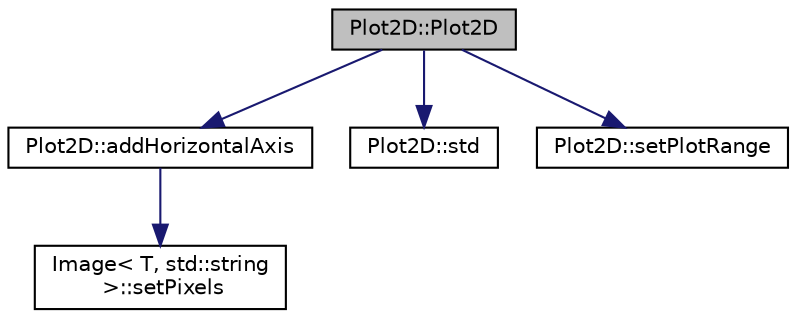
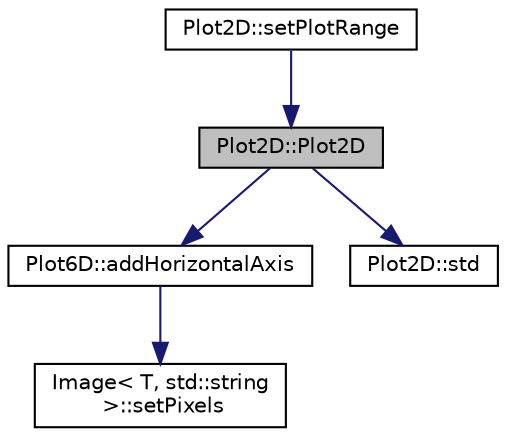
edge "Plot2D::Plot2D" -> "Plot2D::setPlotRange": reversed
node "Plot2D::addHorizontalAxis": label "Plot2D::addHorizontalAxis" -> "Plot6D::addHorizontalAxis"
